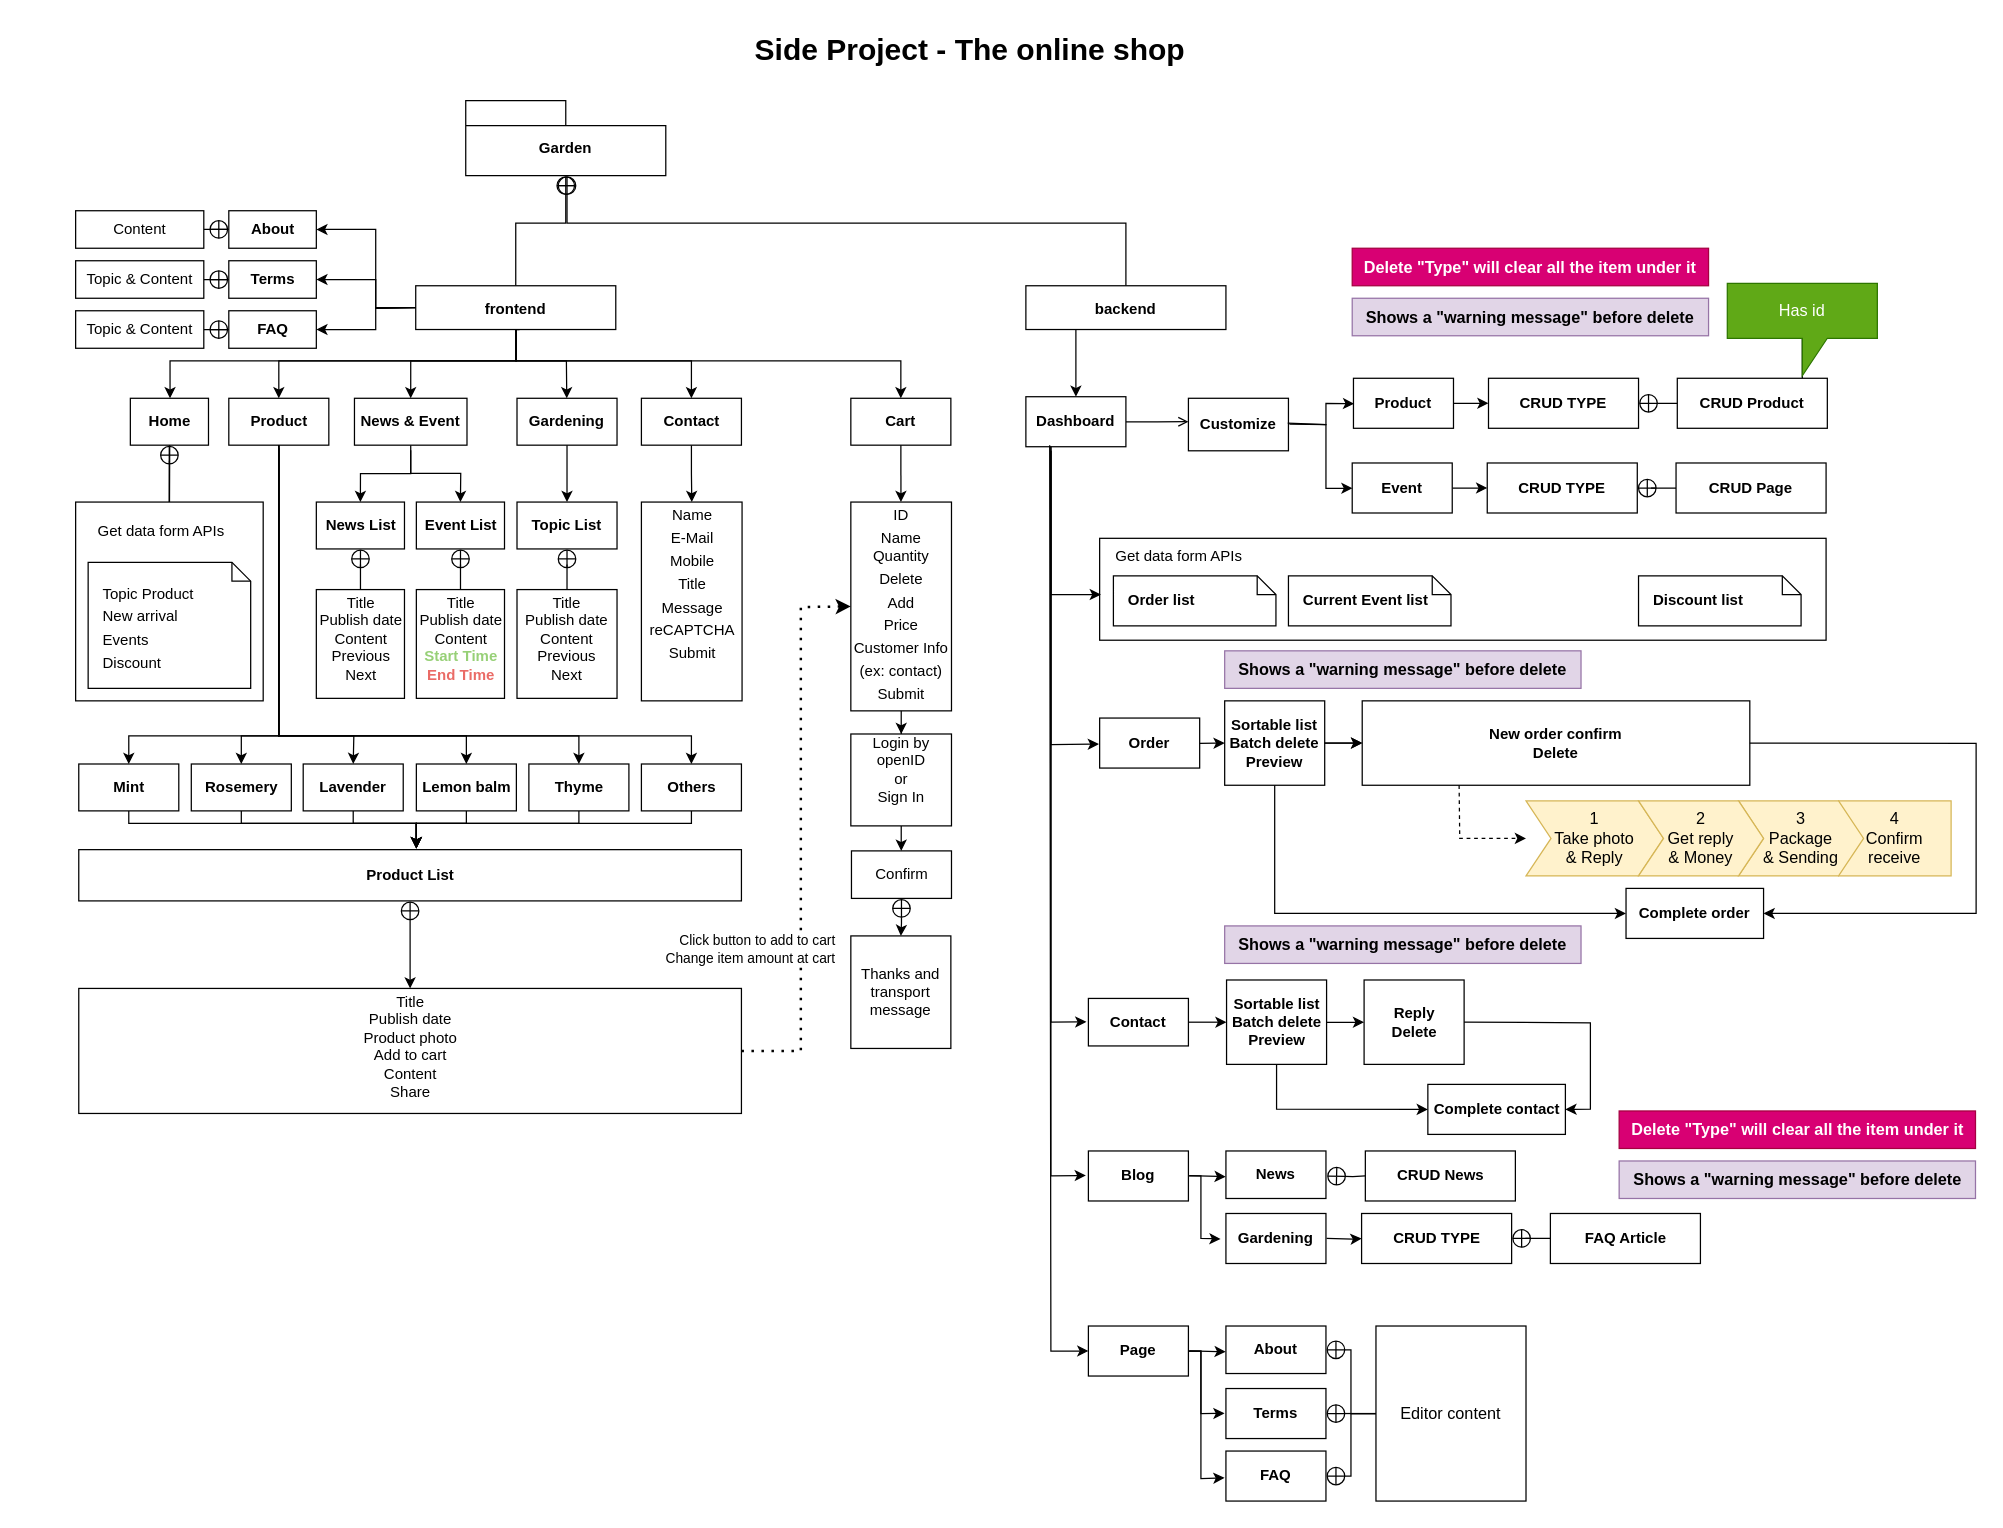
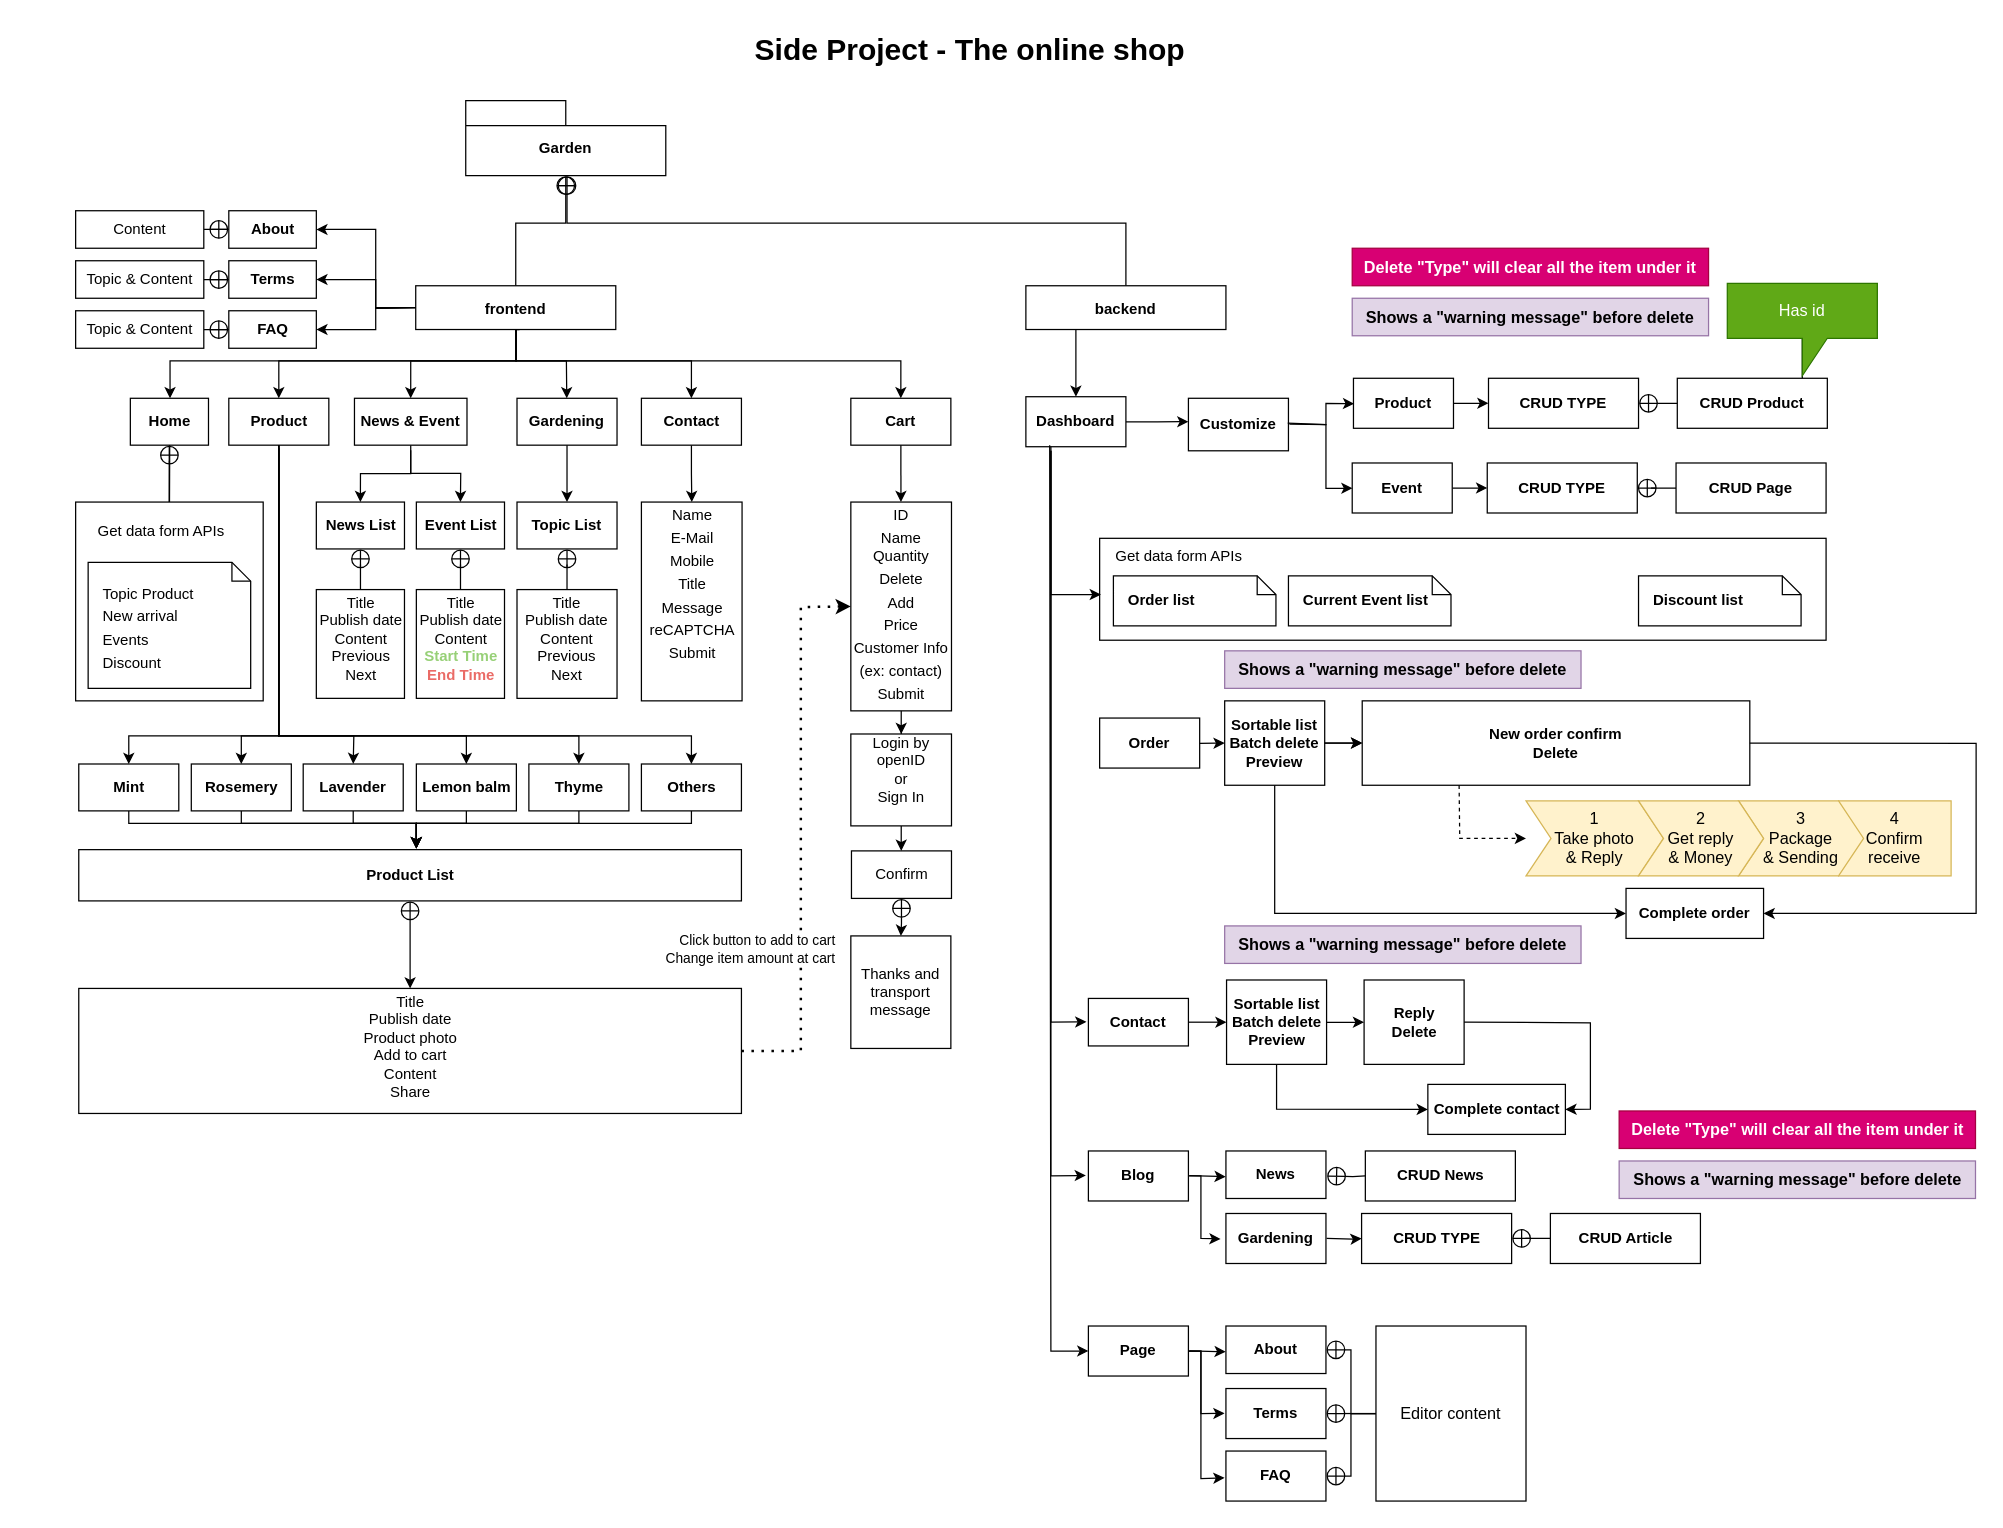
edge "Dashboard" -> "Customize": arrowhead open -> classic
edge "Dashboard" -> "Order": removed
node "FAQ Article": label "FAQ Article" -> "CRUD Article"
